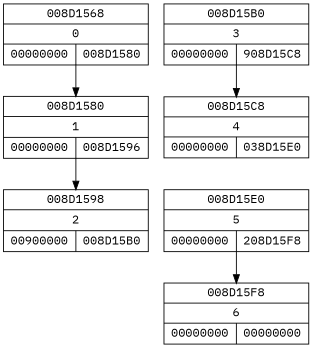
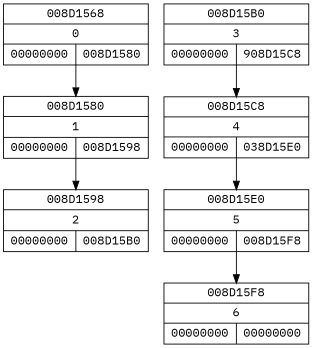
node "008D1580": text "008D1596" -> "008D1598"
edge "008D15C8" -> "008D15E0": added
node "008D1598": text "00900000" -> "00000000"
node "008D15E0": text "208D15F8" -> "008D15F8"
